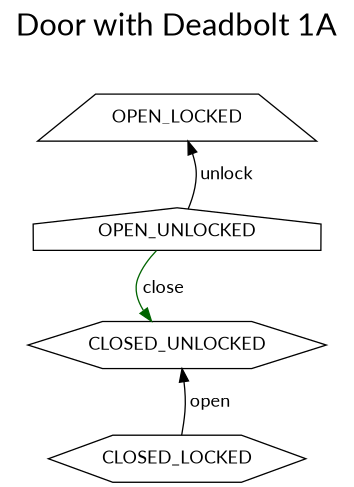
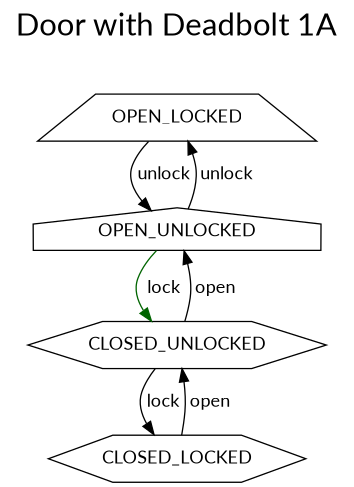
edge "OPEN_LOCKED" -> "OPEN_UNLOCKED": added, label "unlock"
edge "OPEN_UNLOCKED" -> "CLOSED_UNLOCKED": label " close " -> " lock "
edge "CLOSED_UNLOCKED" -> "OPEN_UNLOCKED": added, label "open"
edge "CLOSED_UNLOCKED" -> "CLOSED_LOCKED": added, label "lock"
